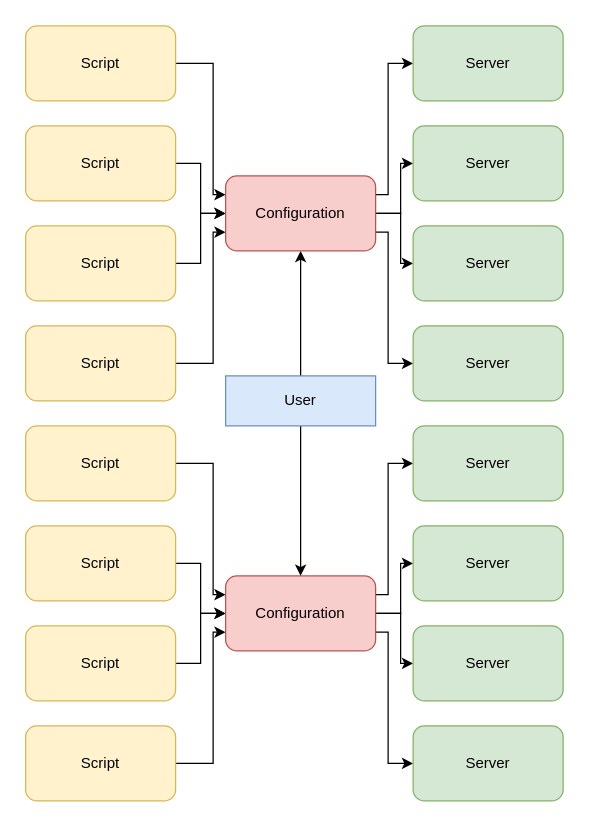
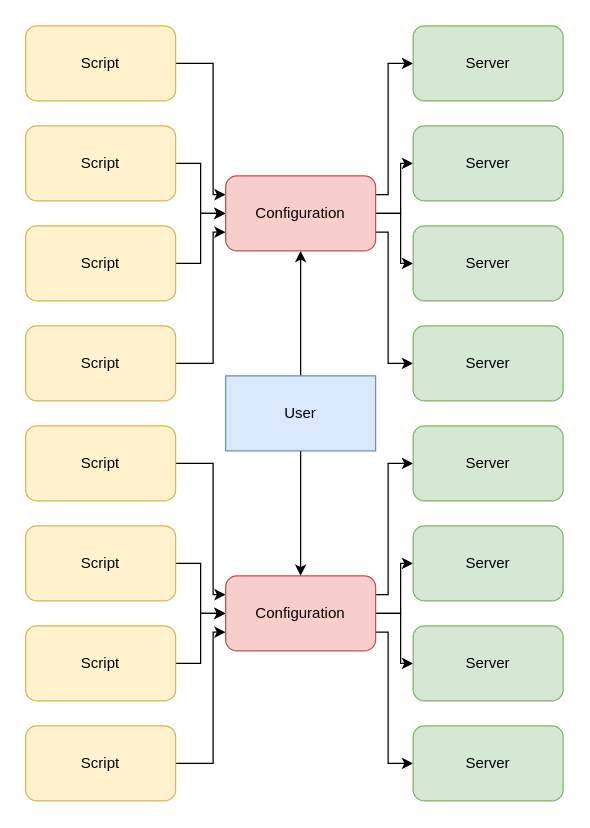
node "User": size 150x50 -> 150x75
